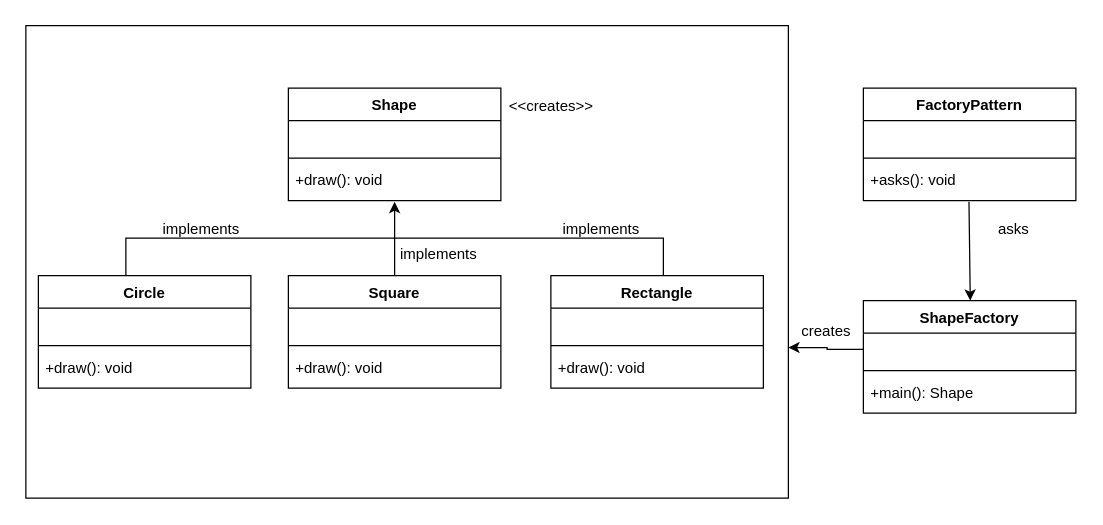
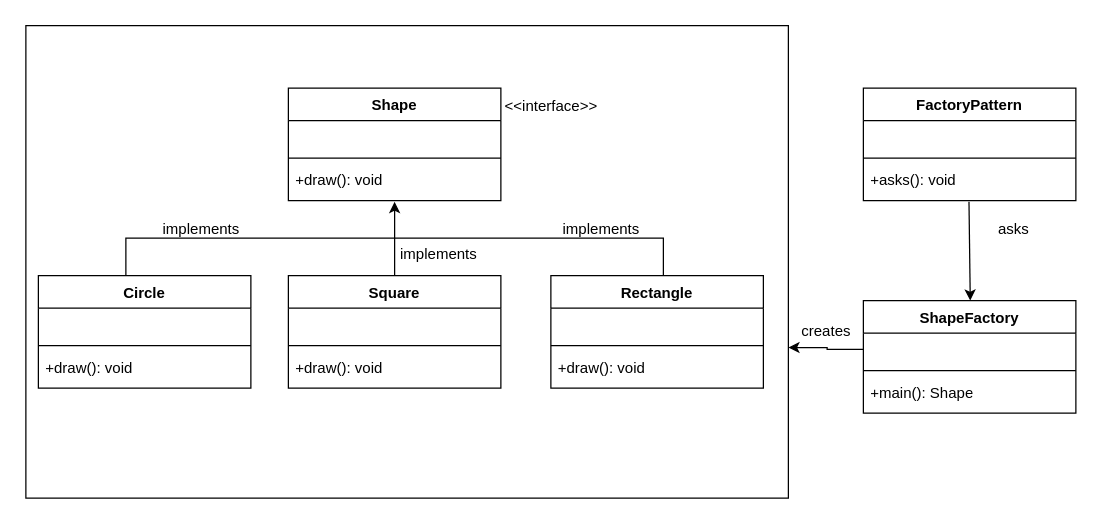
node "<<creates>>": label "<<creates>>" -> "<<interface>>"
